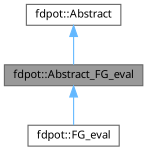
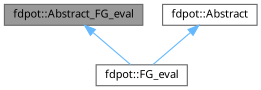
edge "fdpot::Abstract_FG_eval" -> "fdpot::Abstract": now "fdpot::FG_eval" -> "fdpot::Abstract"
